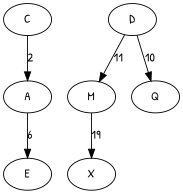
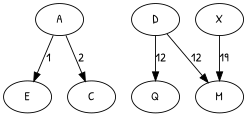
edge "C" -> "A": reversed
edge "D" -> "M": label "11" -> "12"
edge "D" -> "Q": label "10" -> "12"
edge "M" -> "X": reversed
edge "A" -> "E": label "6" -> "1"
